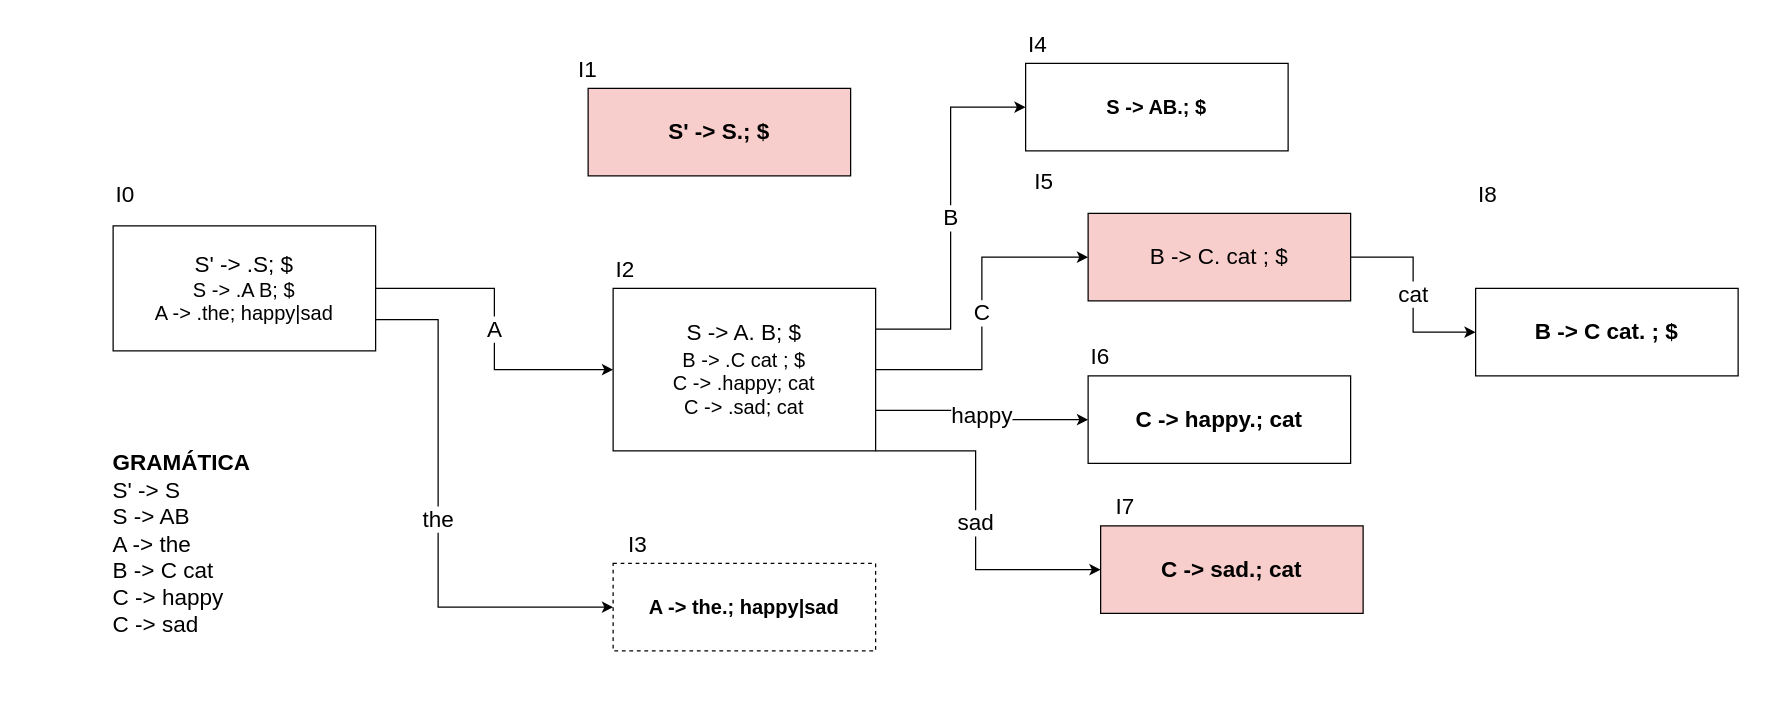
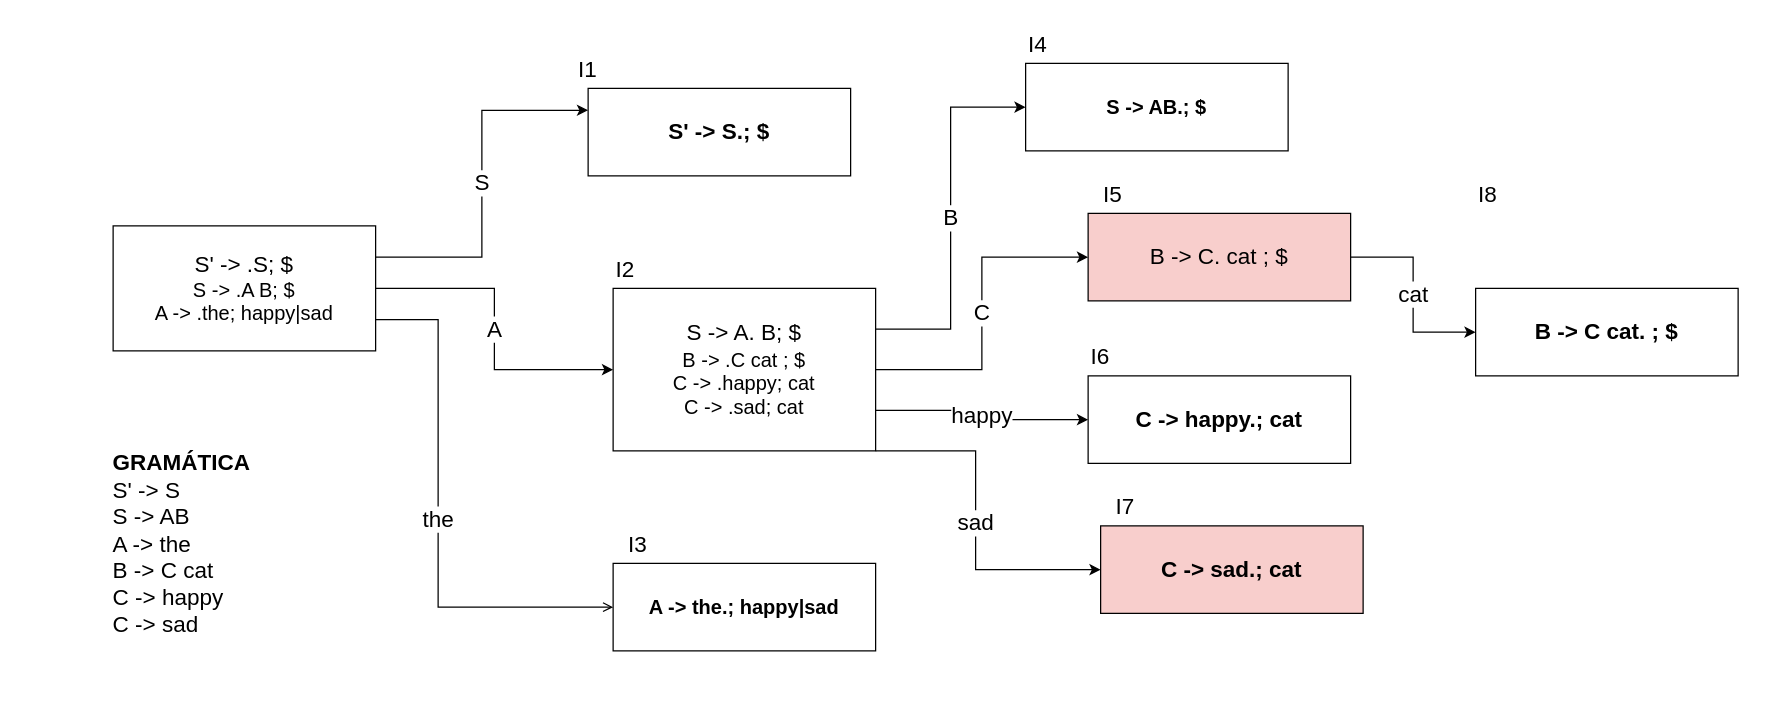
node "S' -> S.; $": fillcolor #f8cecc -> #ffffff
node "I5": moved (1044, 182) -> (1113, 194)
edge "S' -> .S; $ S -> .A B; $ A -> .the; happy|sad" -> "S' -> S.; $": added, label "S"
node "I0": removed
edge "S' -> .S; $ S -> .A B; $ A -> .the; happy|sad" -> "A -> the.; happy|sad": arrowhead classic -> open
node "A -> the.; happy|sad": style dashed -> solid
